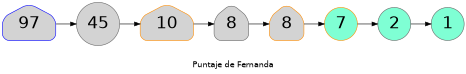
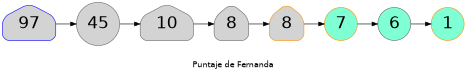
node "10": color darkorange -> gray40
node "2": label "2" -> "6"
node "1": color gray40 -> darkorange
